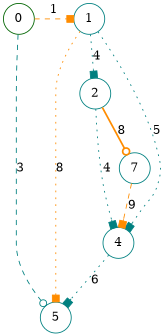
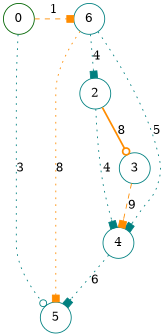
node "1": label "1" -> "6"
node "7": label "7" -> "3"
edge "0" -> "5": style dashed -> dotted
